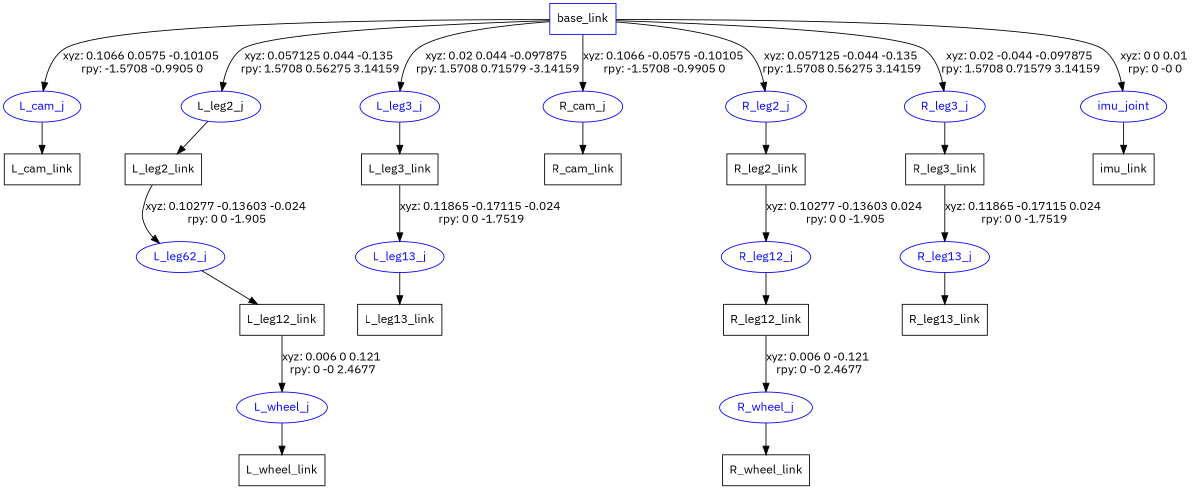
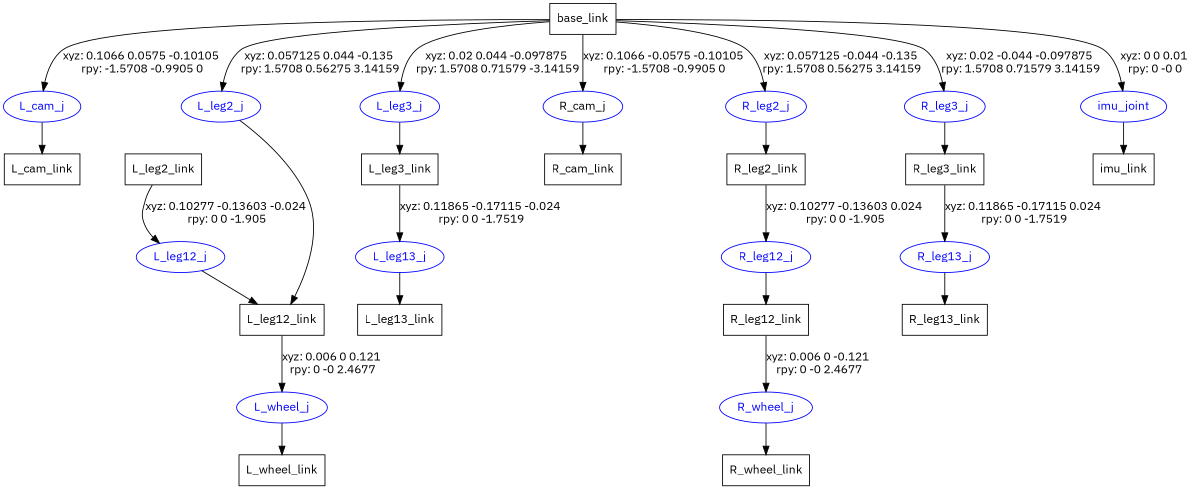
node "base_link": color blue -> black
node "L_leg2_j": fontcolor black -> blue
edge "L_leg2_j" -> "L_leg2_link": now "L_leg2_j" -> "L_leg12_link"
node "L_leg62_j": label "L_leg62_j" -> "L_leg12_j"
